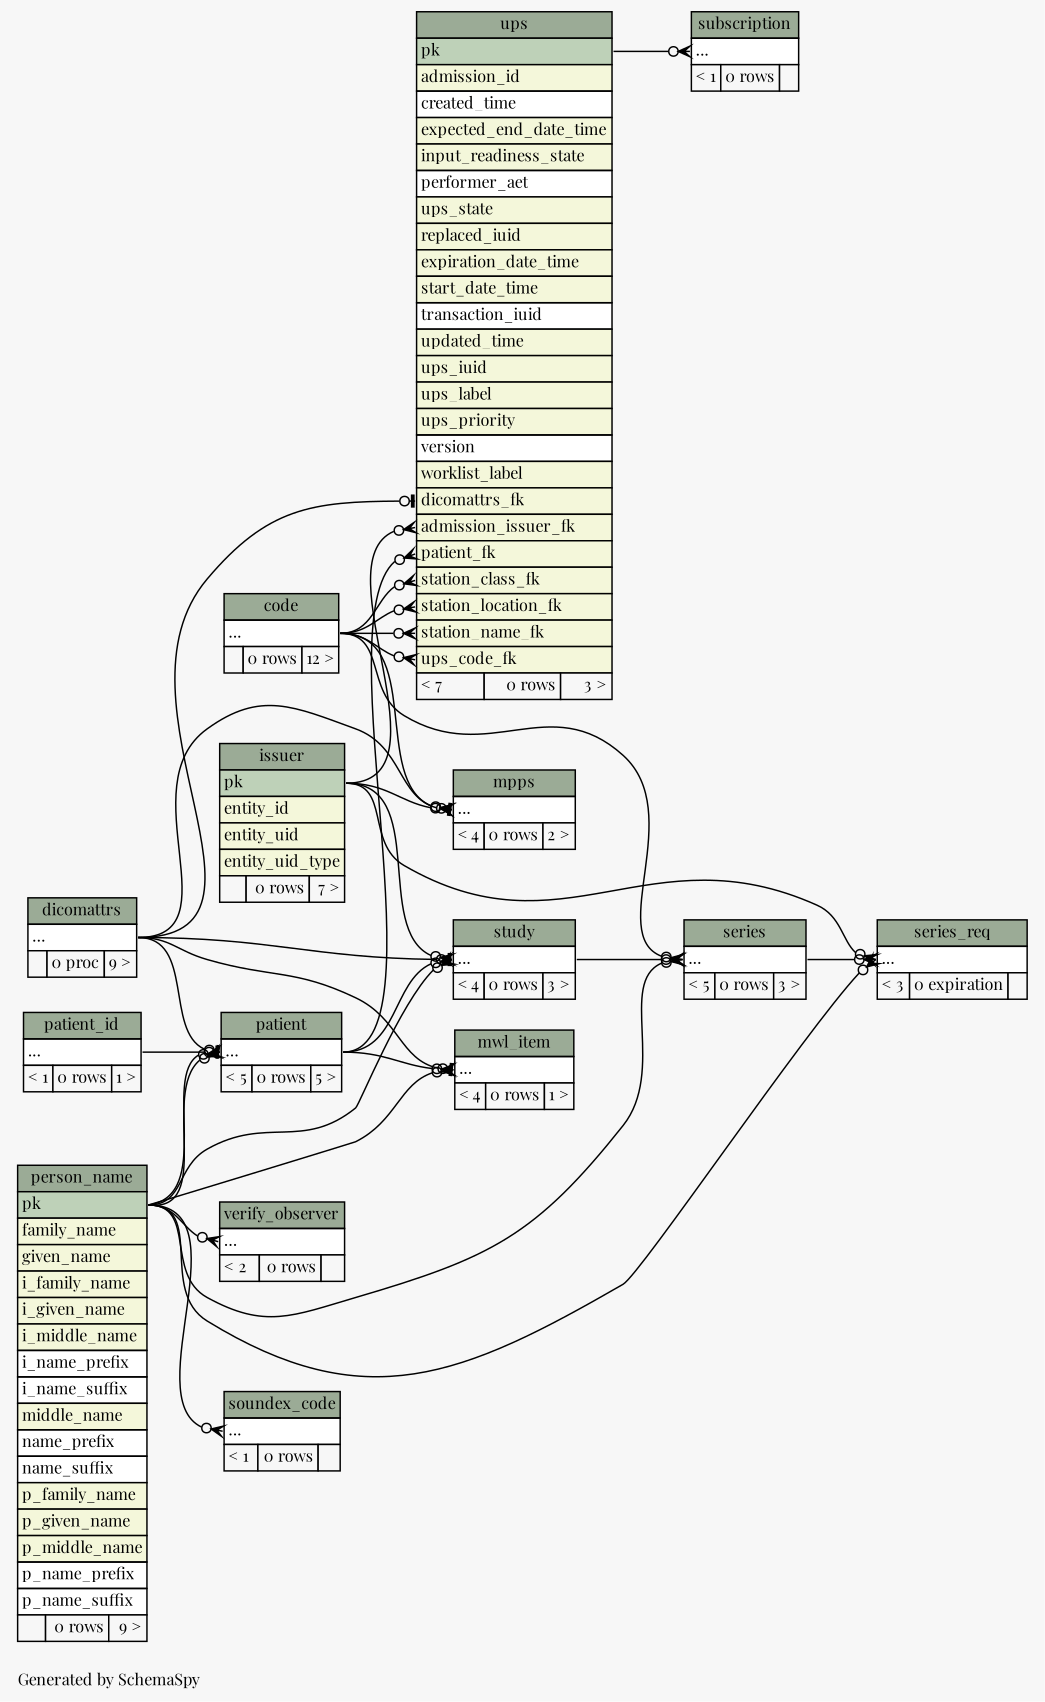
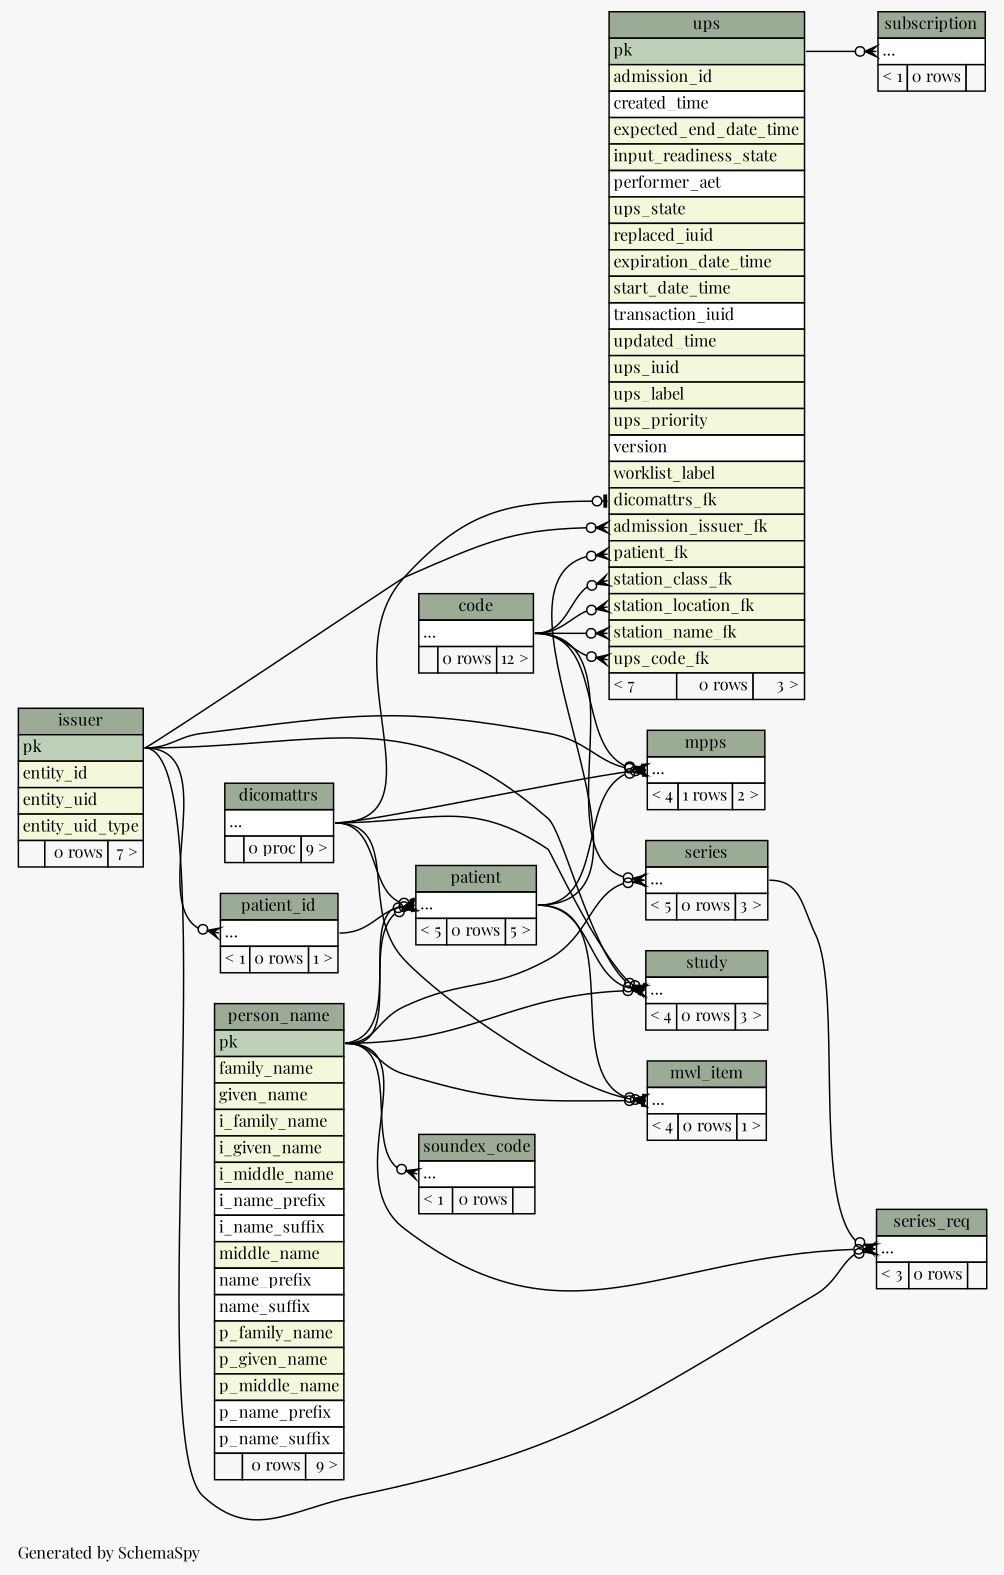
edge "patient" -> "mpps": added
edge "issuer" -> "patient_id": added
node "mpps": text "0 rows" -> "1 rows"
edge "study" -> "series": removed
node "series_req": text "0 expiration" -> "0 rows"
node "verify_observer": removed
